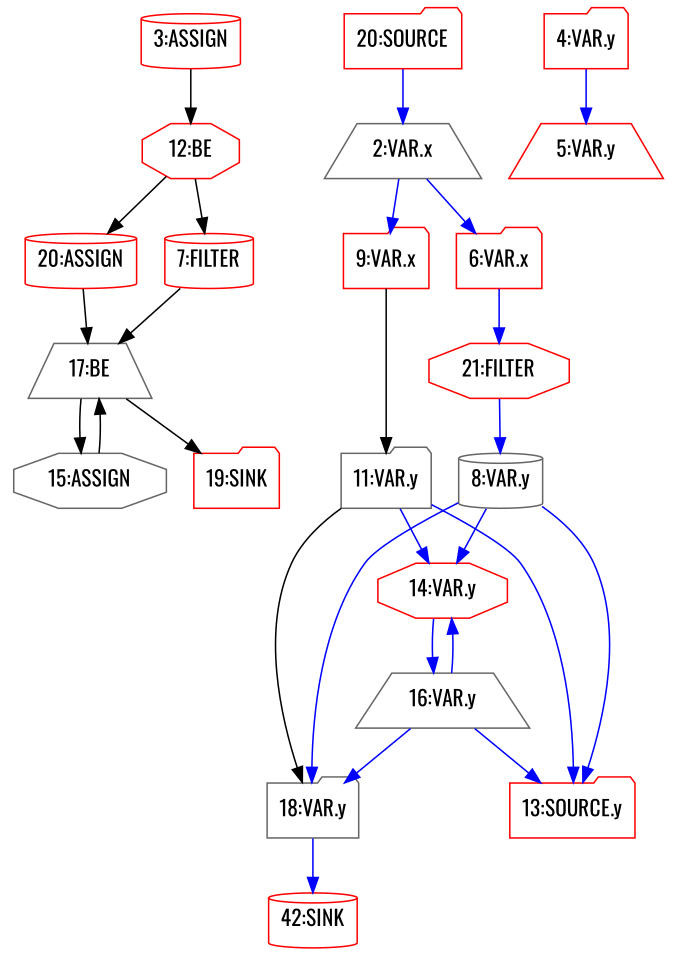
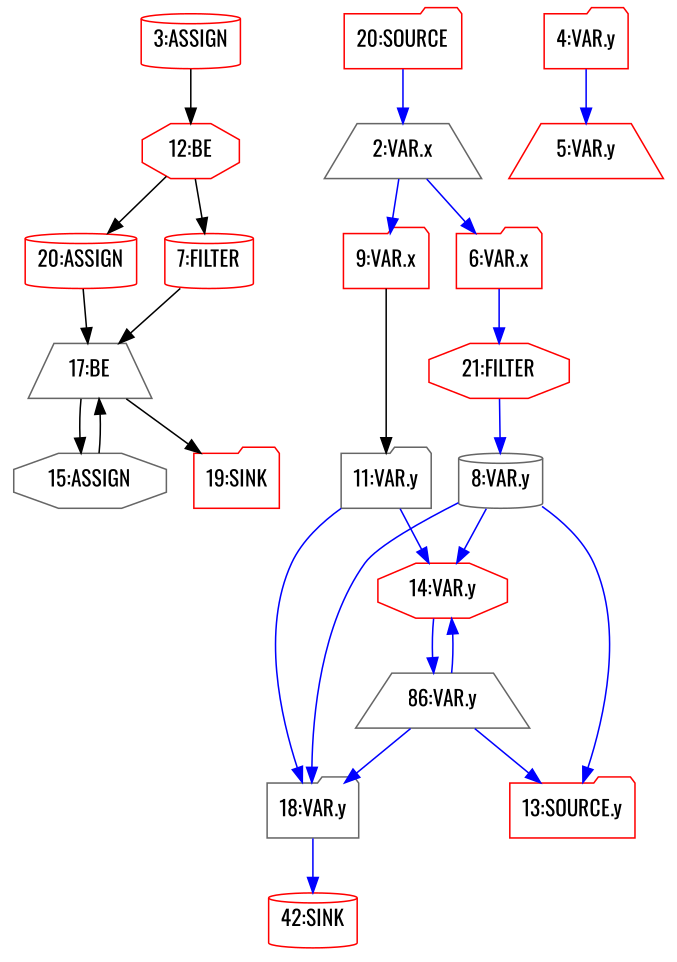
edge "11:VAR.y" -> "13:SOURCE.y": removed
edge "11:VAR.y" -> "18:VAR.y": color black -> blue
node "16:VAR.y": label "16:VAR.y" -> "86:VAR.y"
